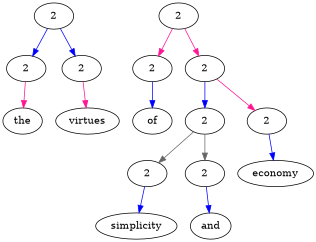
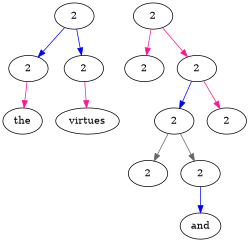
node "of": removed
node "economy": removed
node "simplicity": removed
